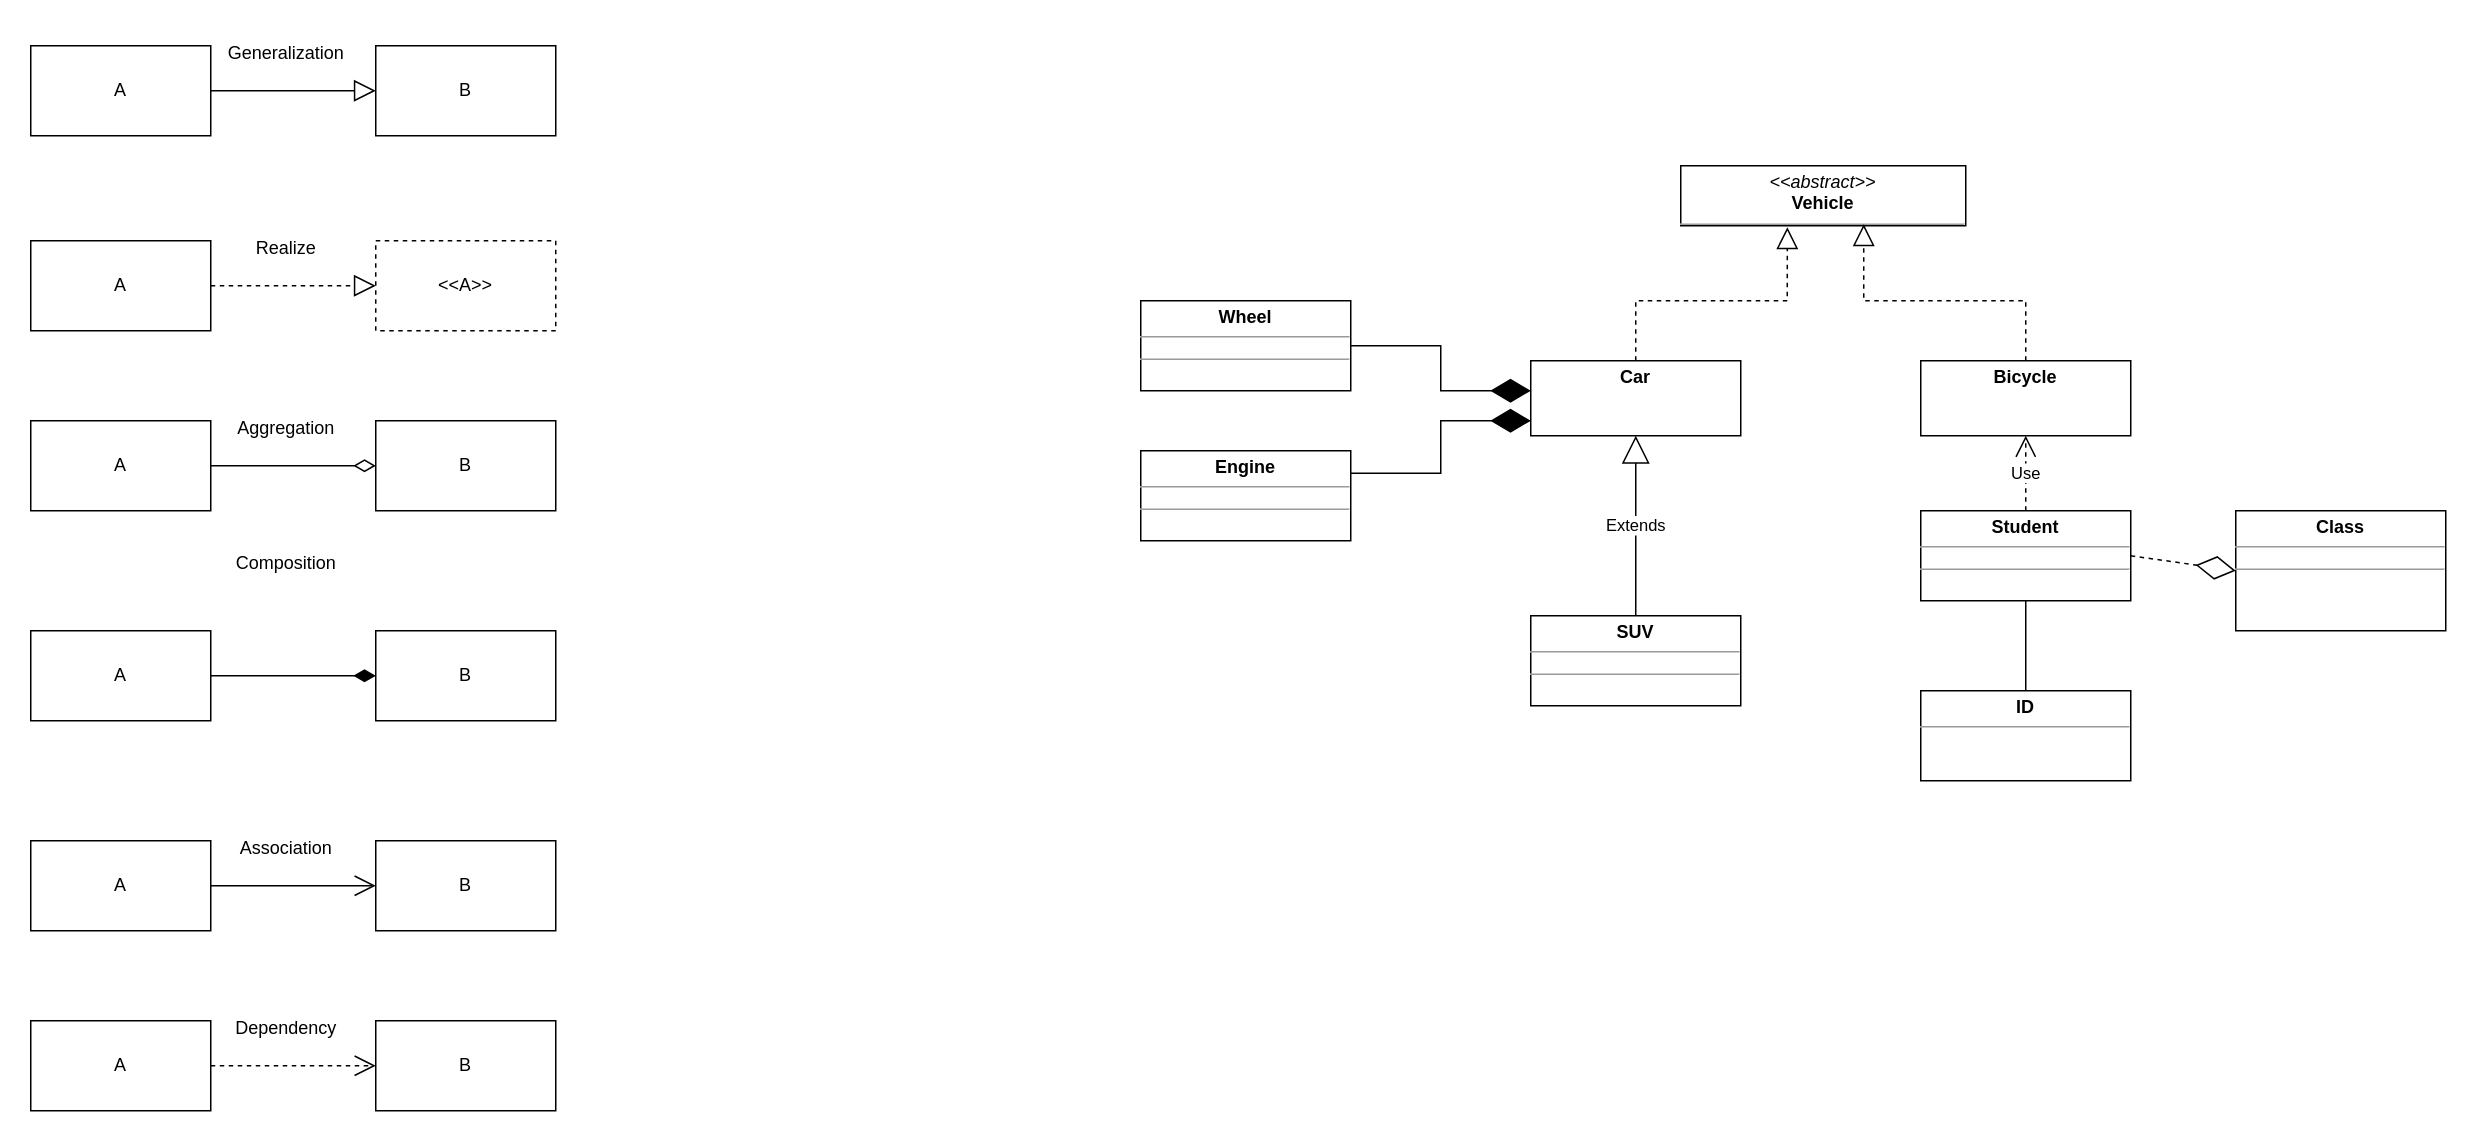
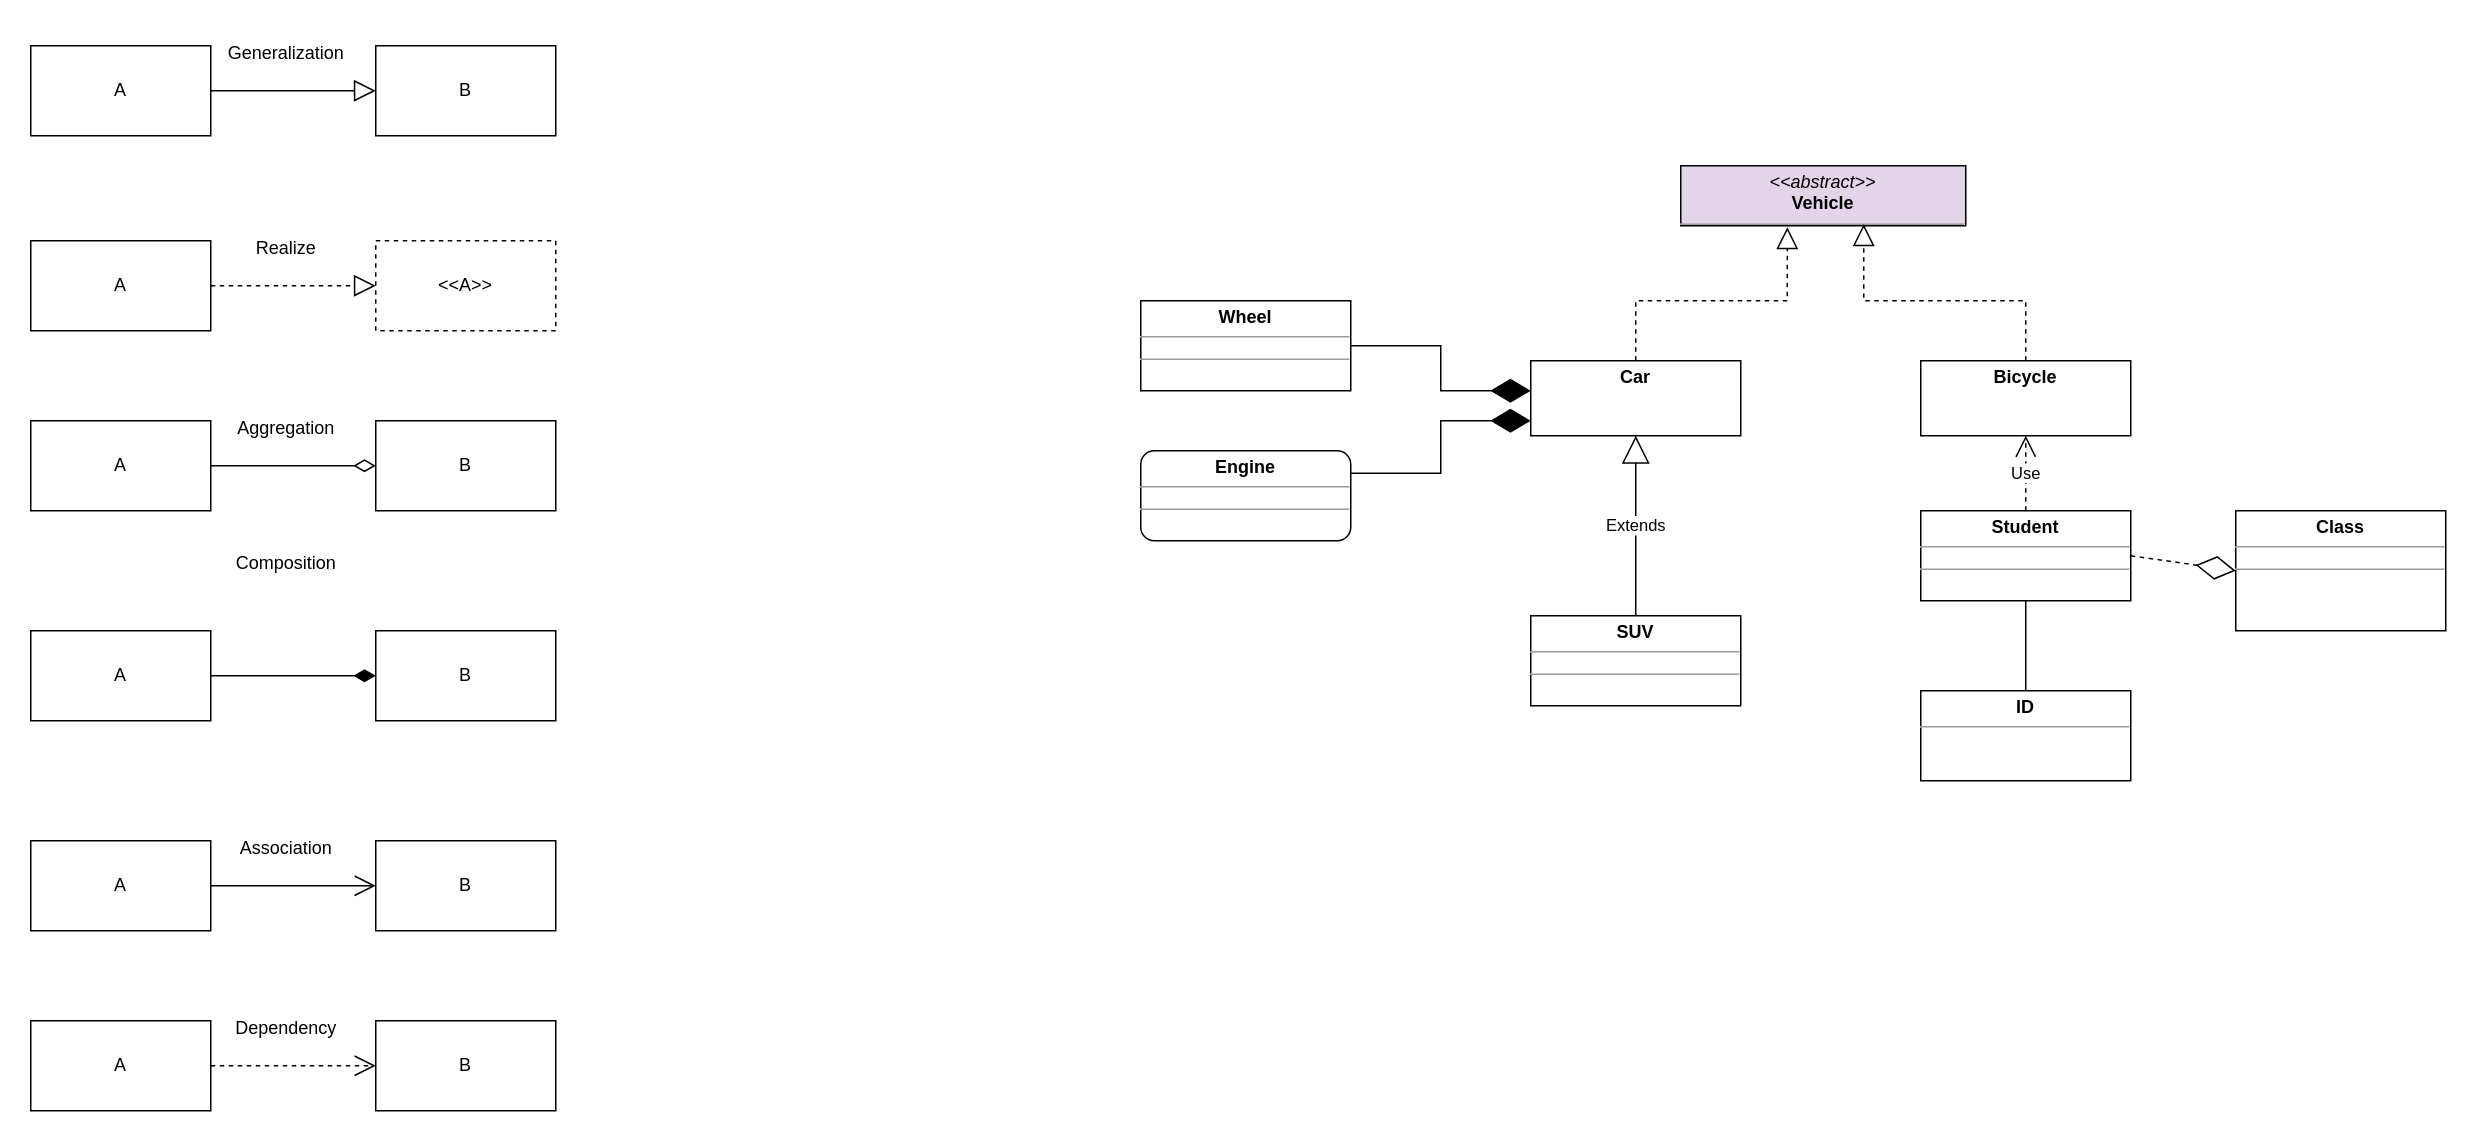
node "<<abstract>> Vehicle": fillcolor #ffffff -> #e1d5e7
node "Engine": shape rectangle -> rounded rectangle
